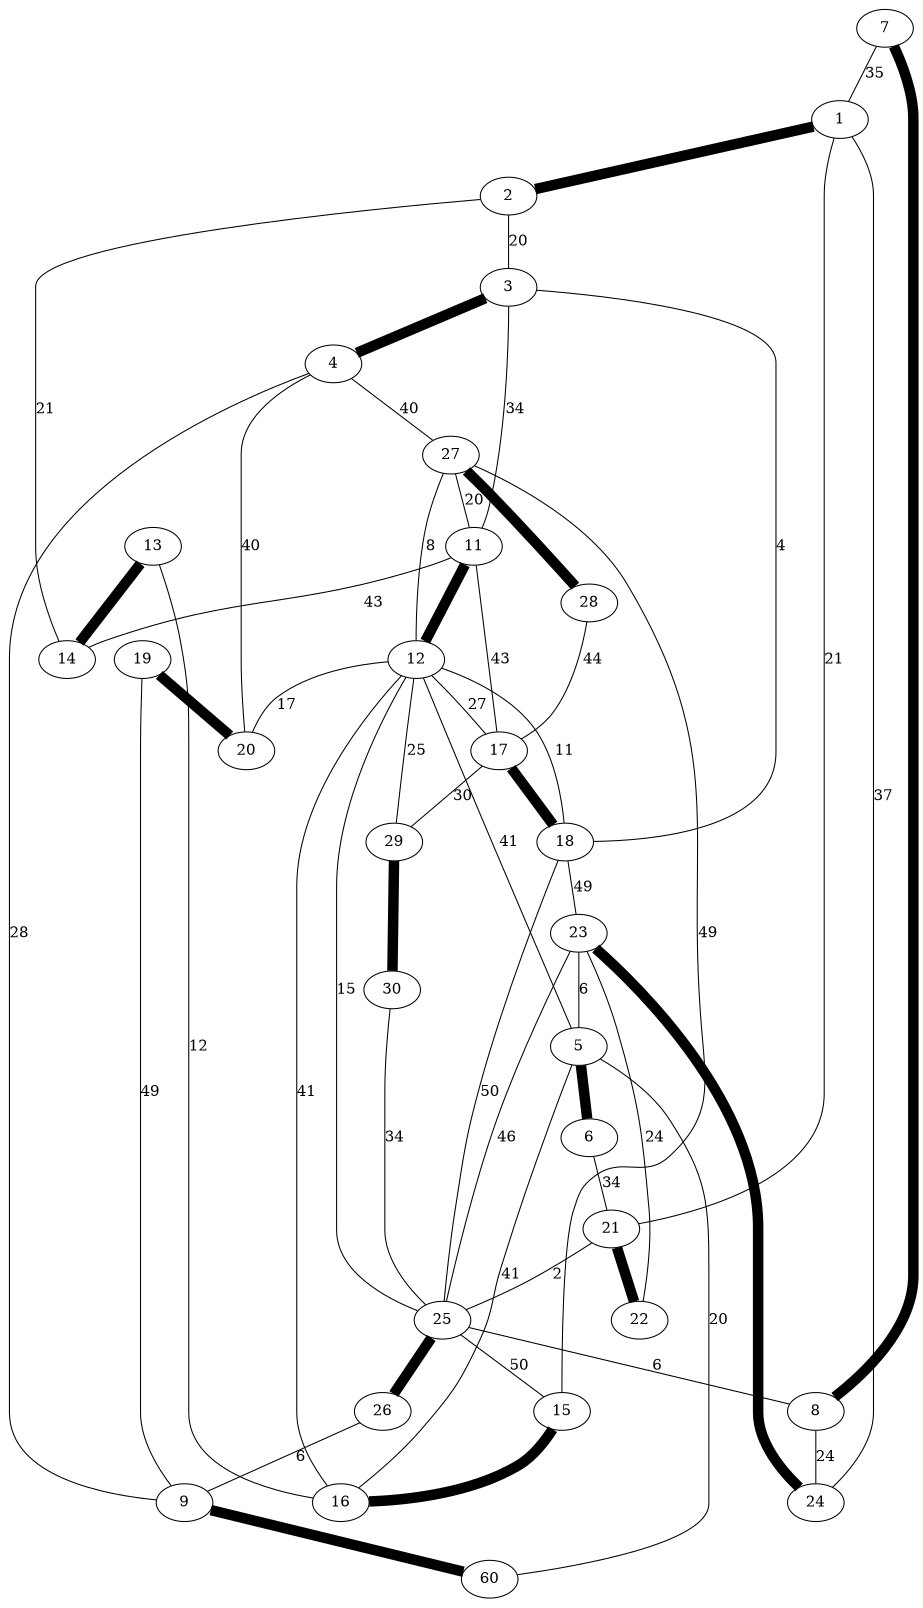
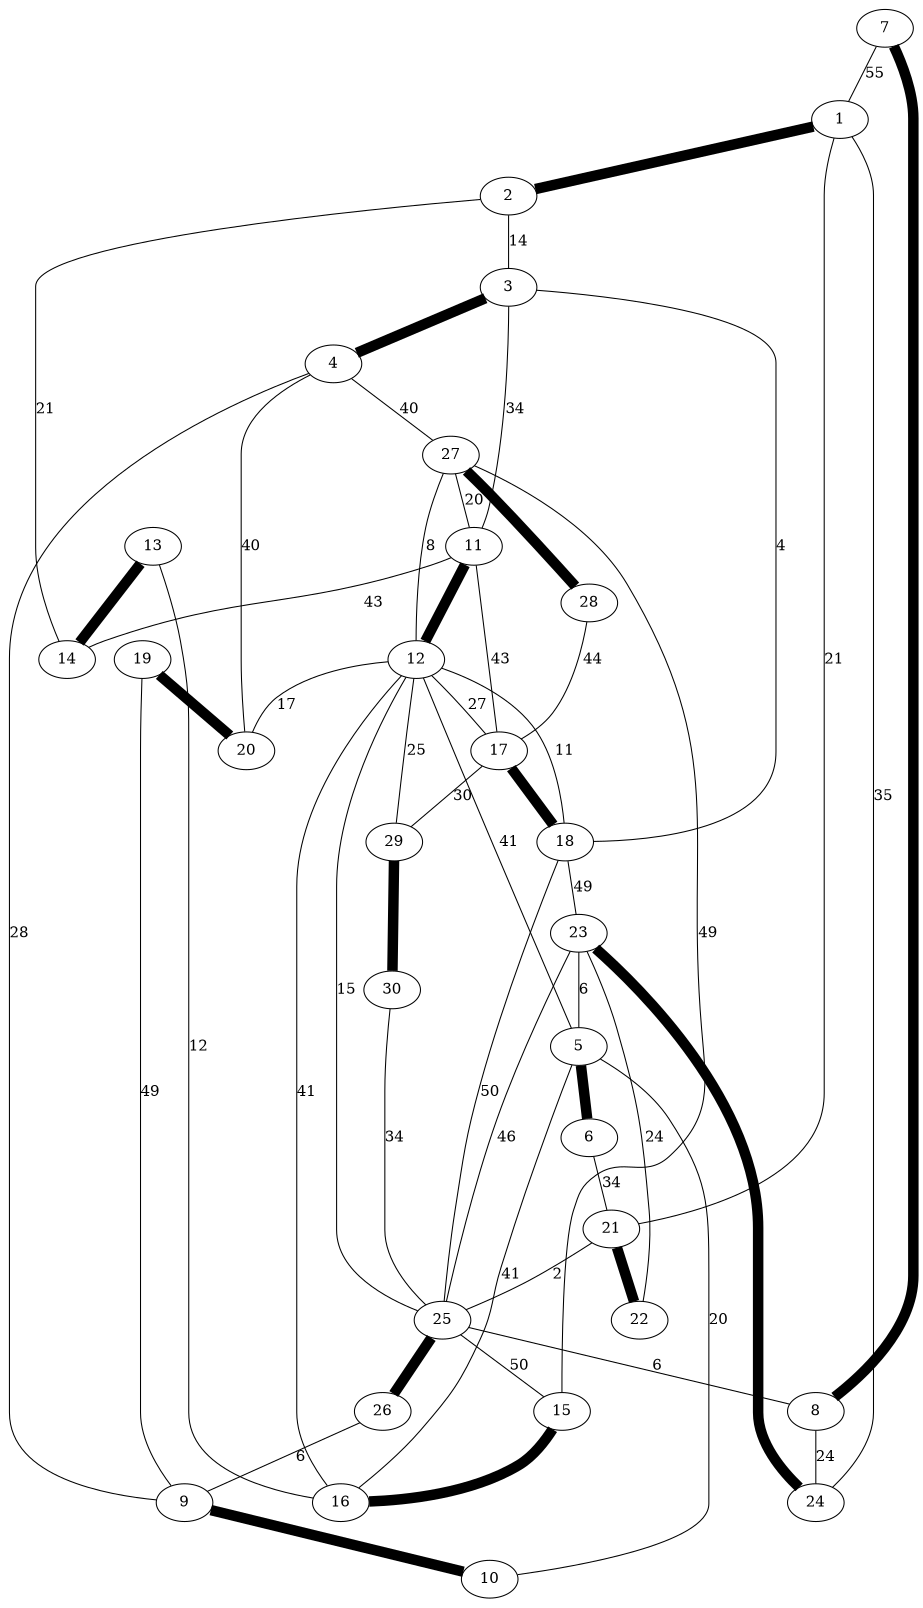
edge "7" -- "1": label "35" -> "55"
edge "2" -- "3": label "20" -> "14"
edge "1" -- "24": label "37" -> "35"
node "60": label "60" -> "10"
